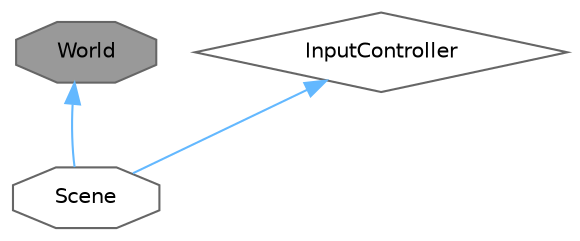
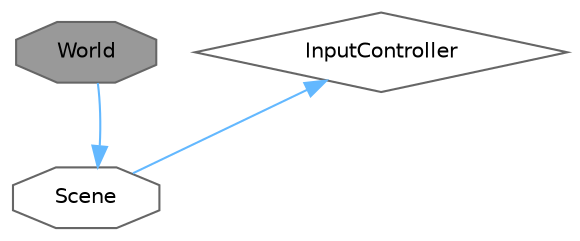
edge "Scene" -> "World": reversed
